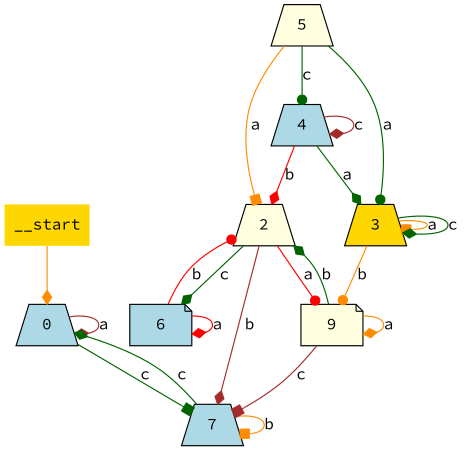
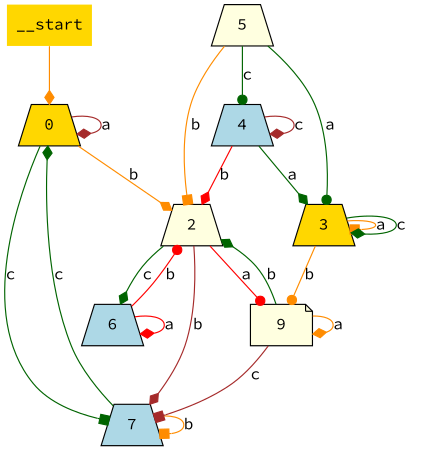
edge "5" -> "2": label "a" -> "b"
edge "0" -> "2": added, label "b"
node "0": fillcolor lightblue -> gold
node "6": shape note -> trapezium
